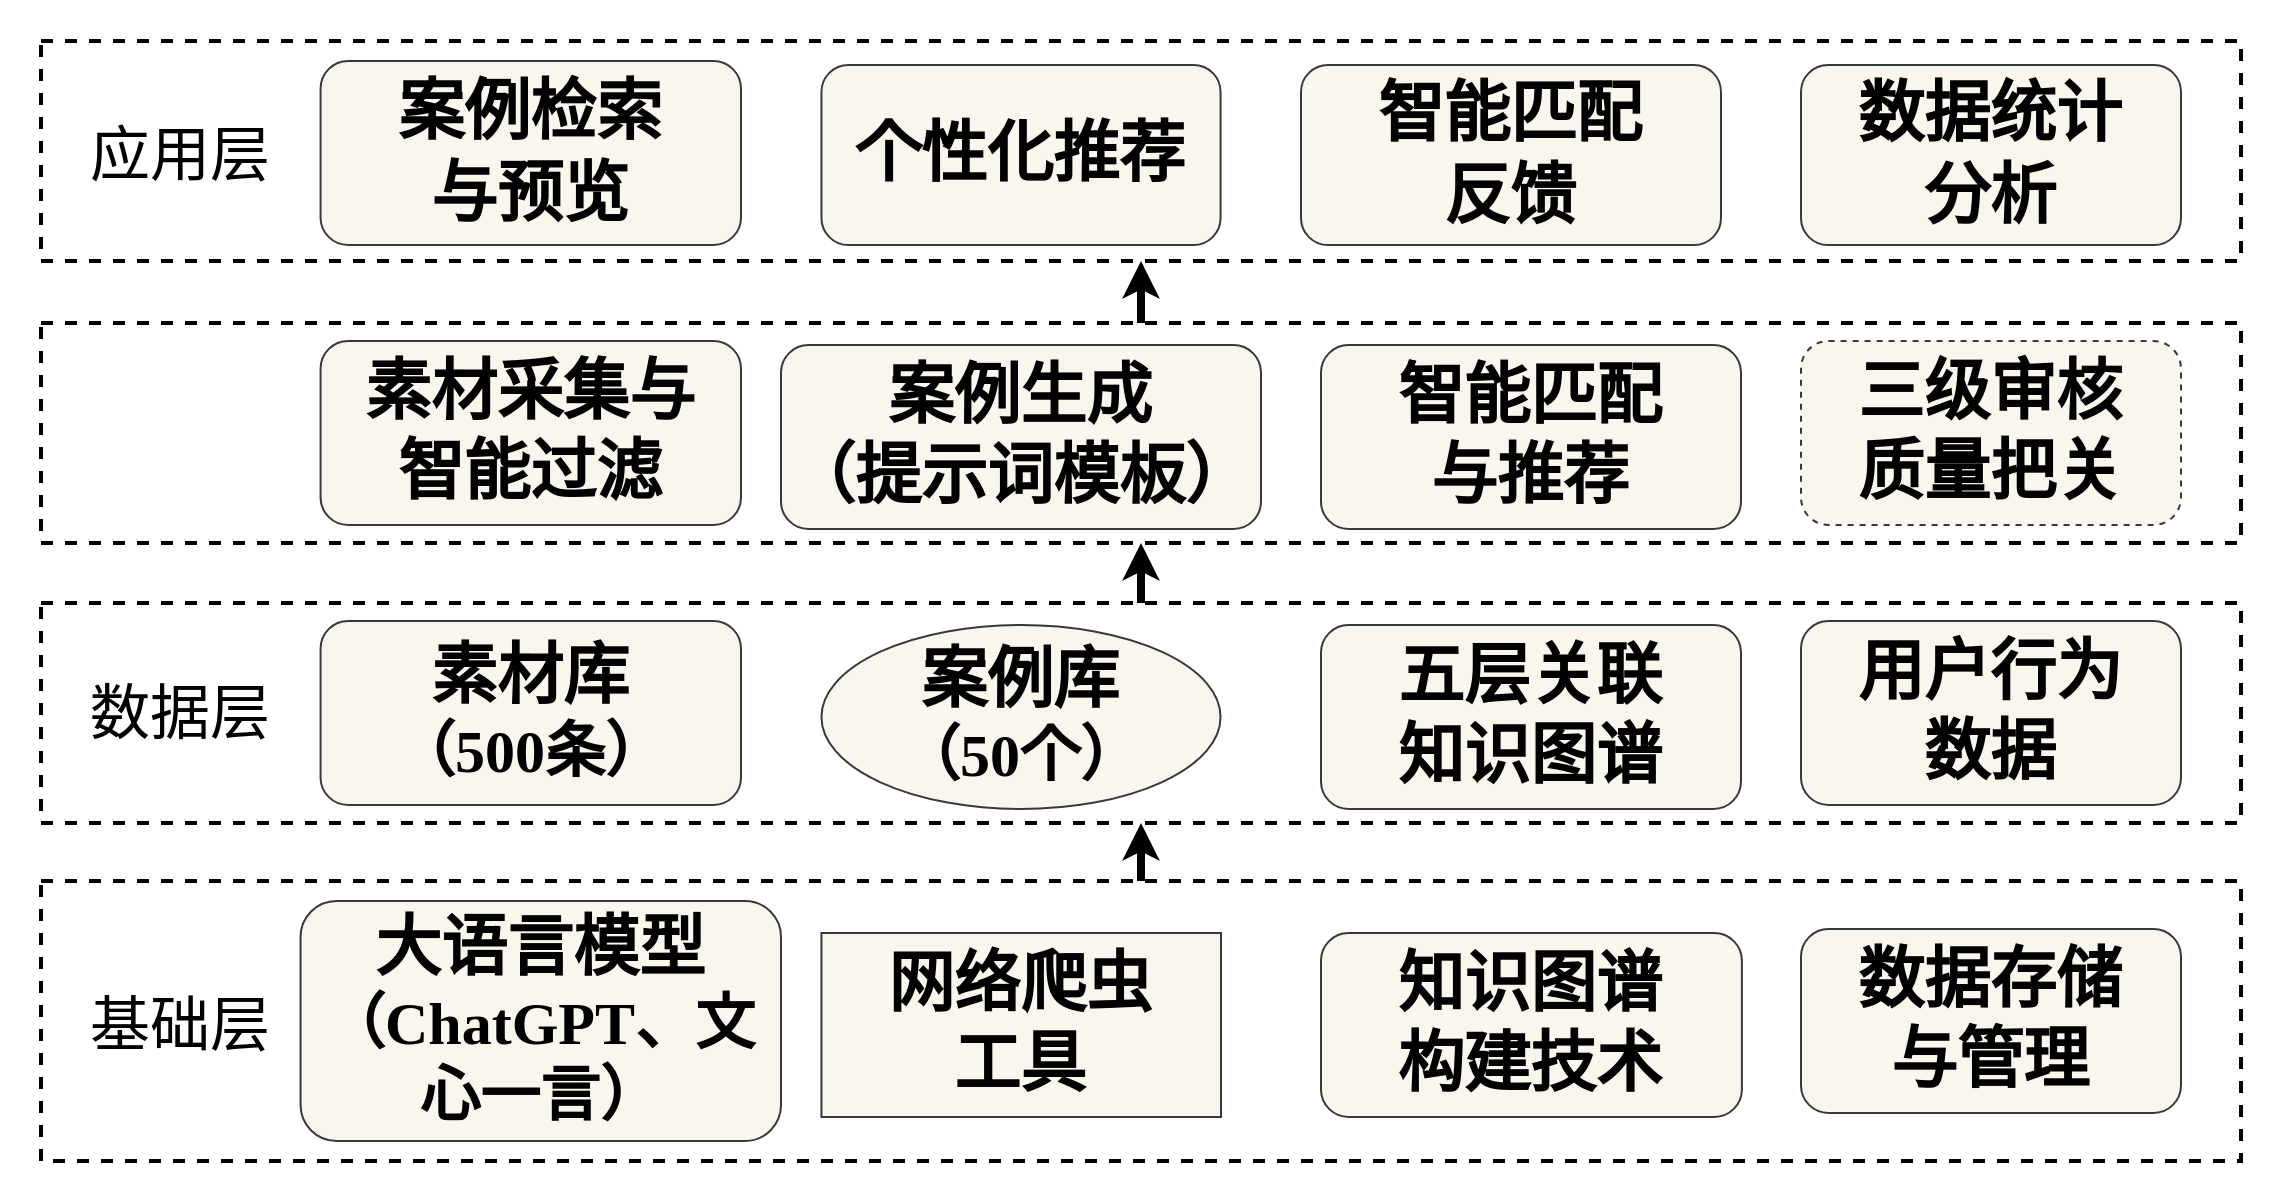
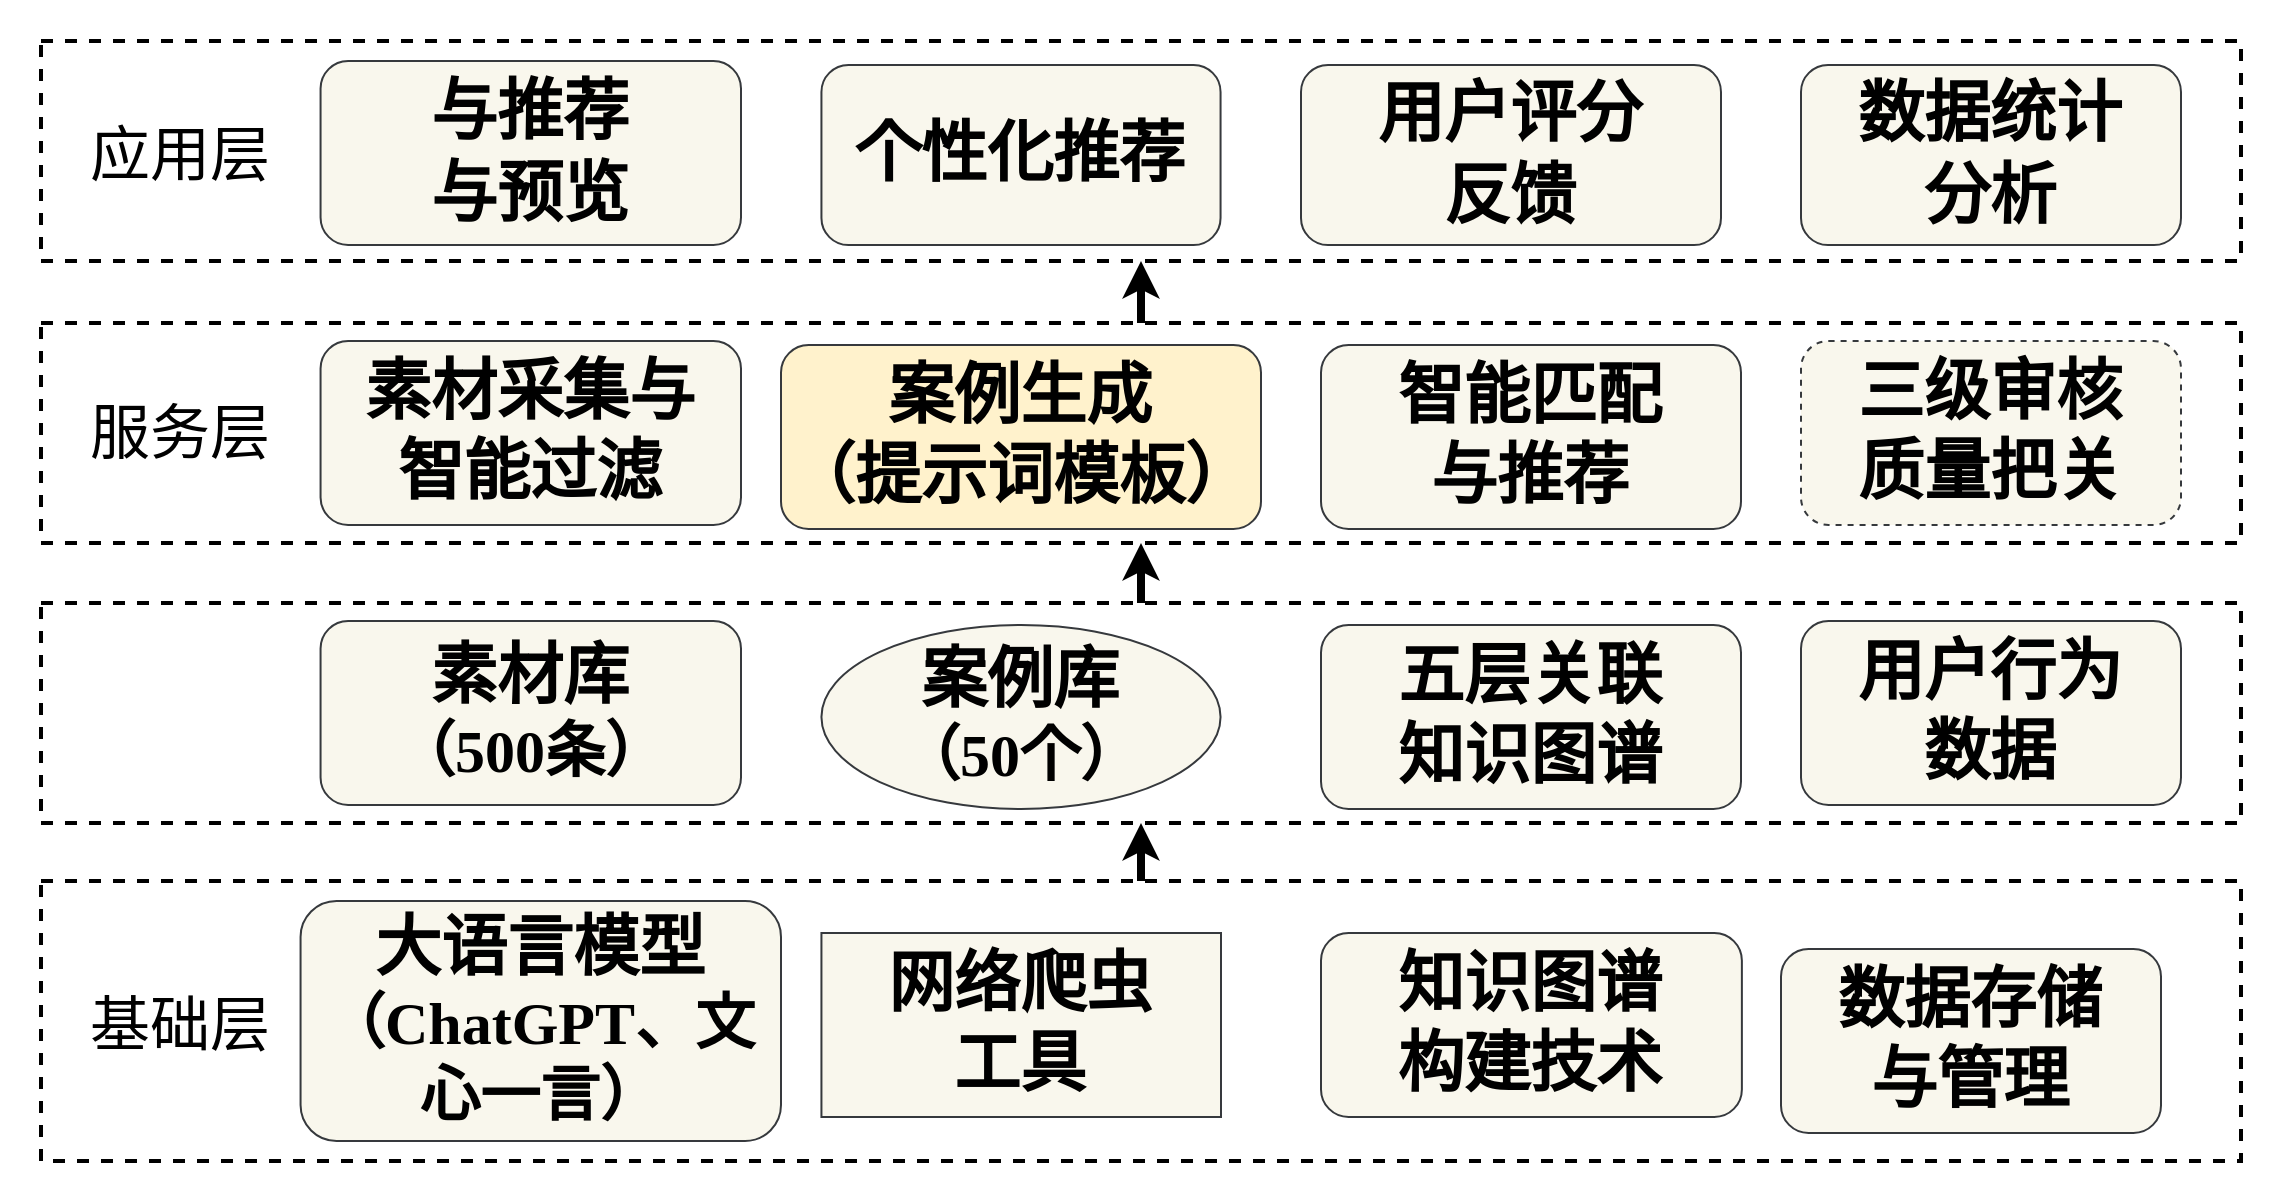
node "案例检索 与预览": label "案例检索 与预览" -> "与推荐 与预览"
node "智能匹配 反馈": label "智能匹配 反馈" -> "用户评分 反馈"
node "服务层": added
node "案例生成 （提示词模板）": fillcolor #f9f7ed -> #fff2cc
node "数据层": removed
node "数据存储 与管理": moved (1991, 1021) -> (1971, 1041)
